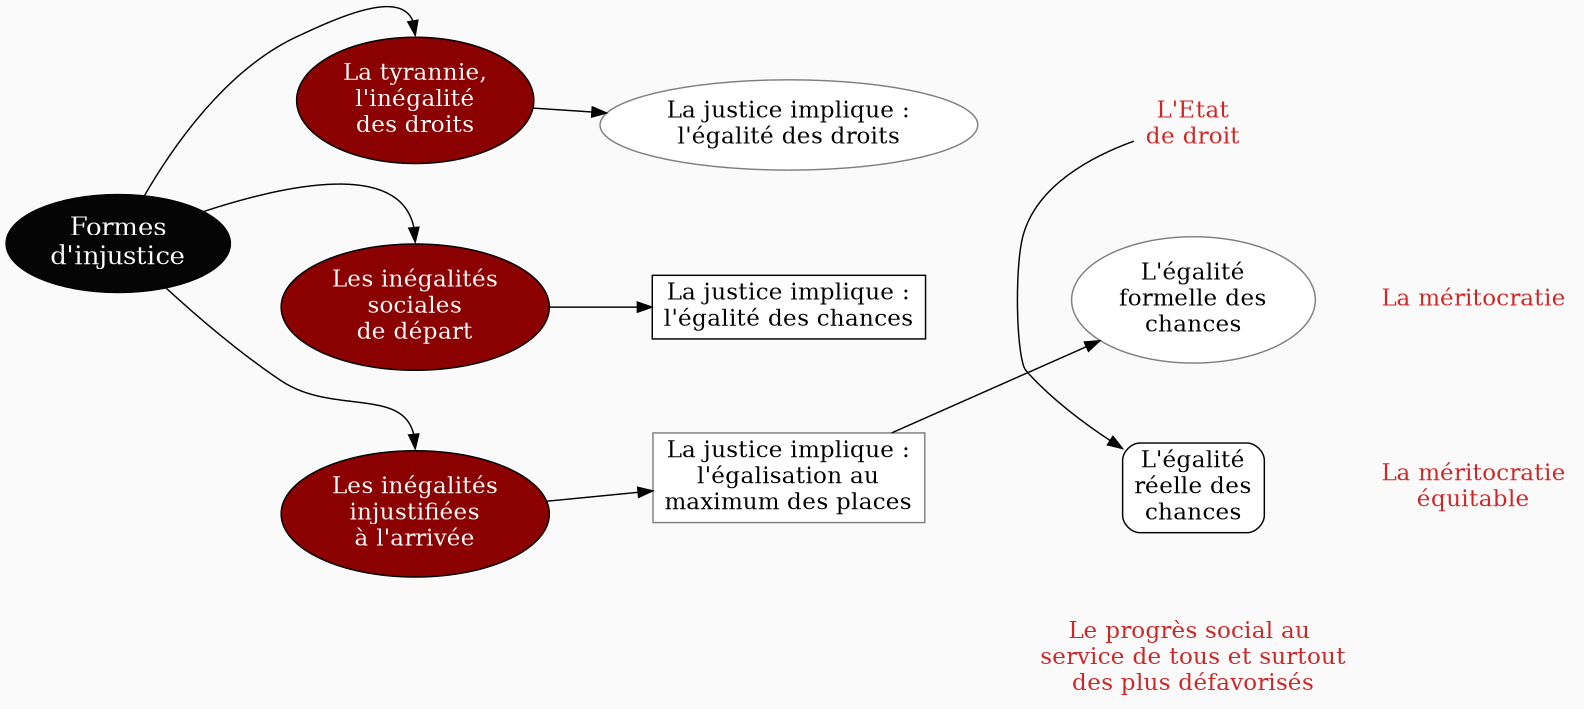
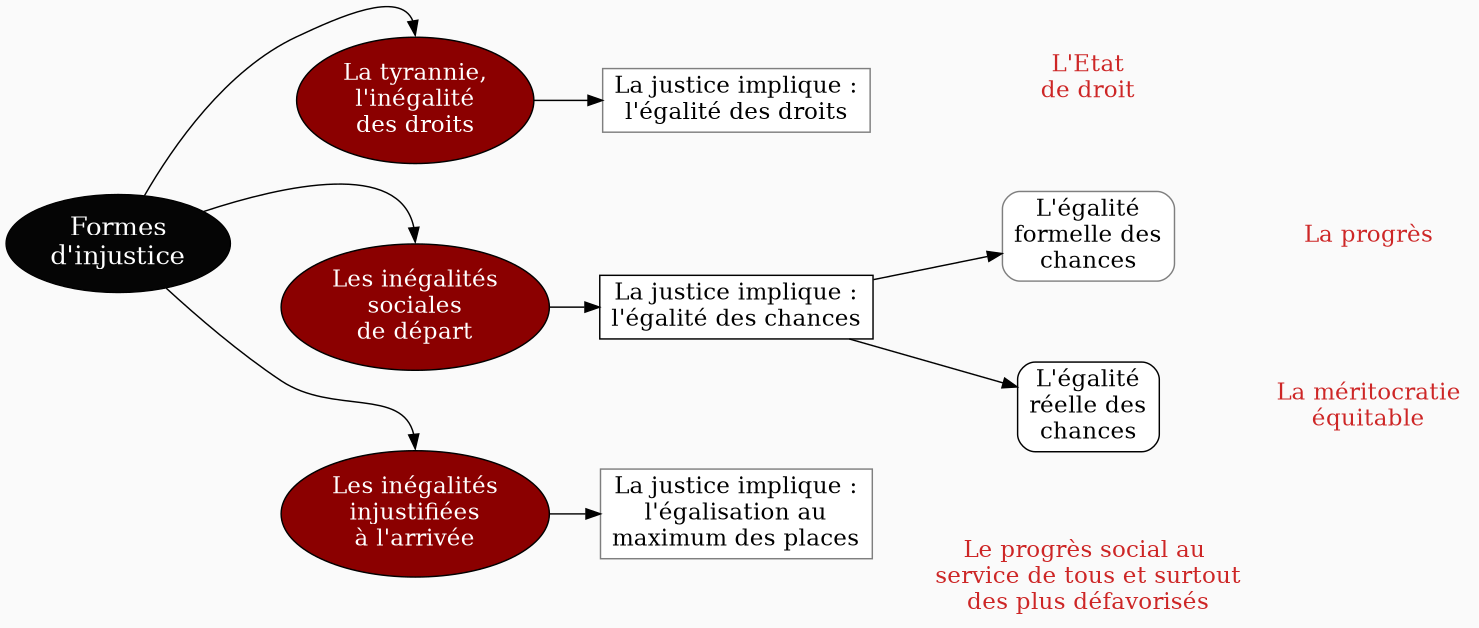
node "La justice implique : l'égalité des droits": shape ellipse -> box
edge "L'Etat de droit" -> "L'égalité réelle des chances": now "La justice implique : l'égalité des chances" -> "L'égalité réelle des chances"
node "L'égalité formelle des chances": shape ellipse -> box
node "La méritocratie": label "La méritocratie" -> "La progrès"
edge "La justice implique : l'égalisation au maximum des places" -> "L'égalité formelle des chances": now "La justice implique : l'égalité des chances" -> "L'égalité formelle des chances"
